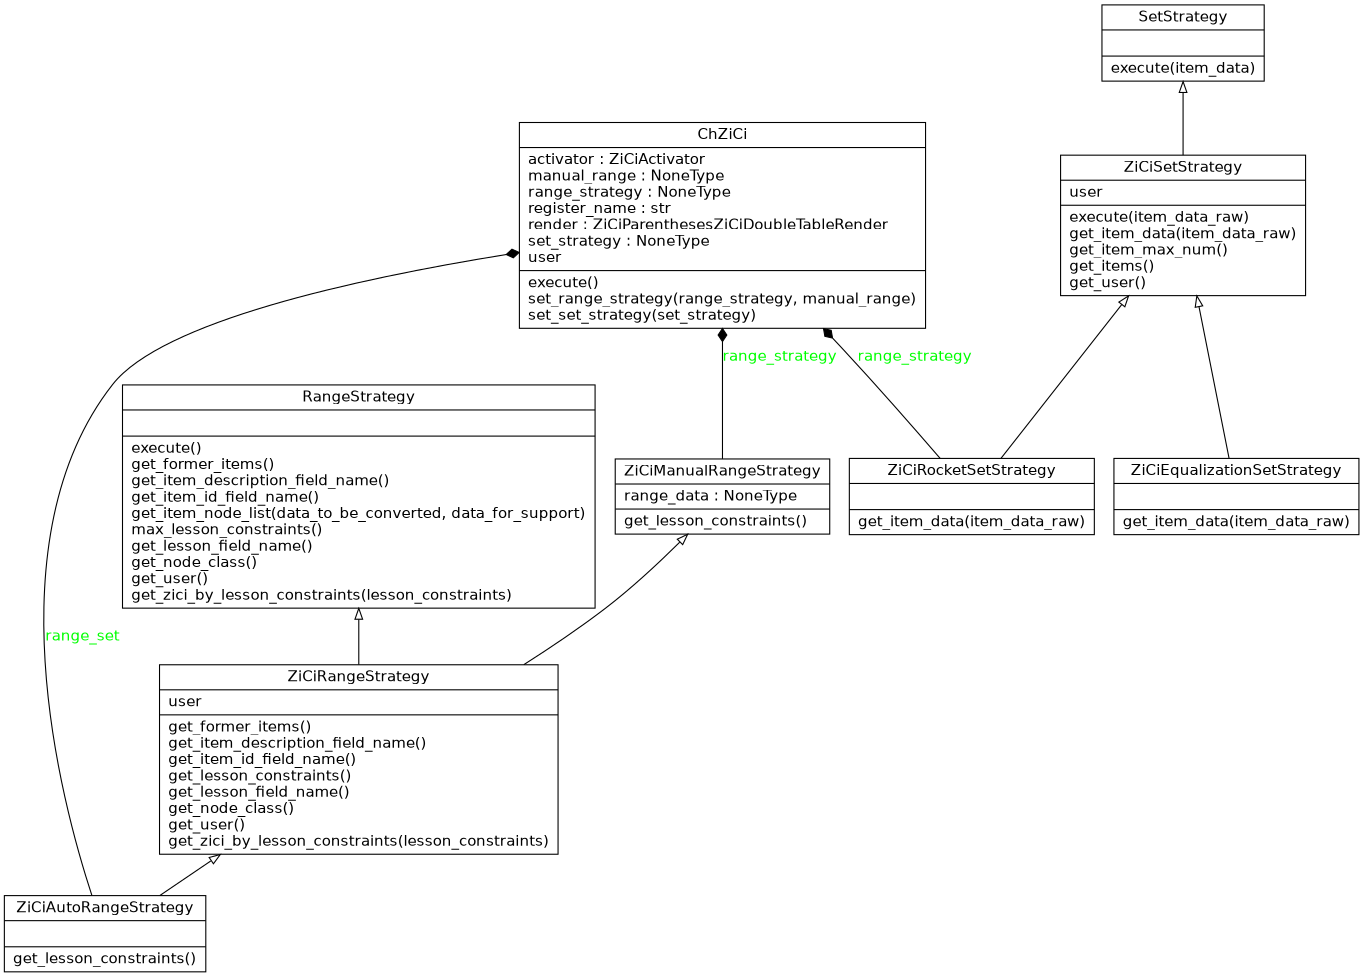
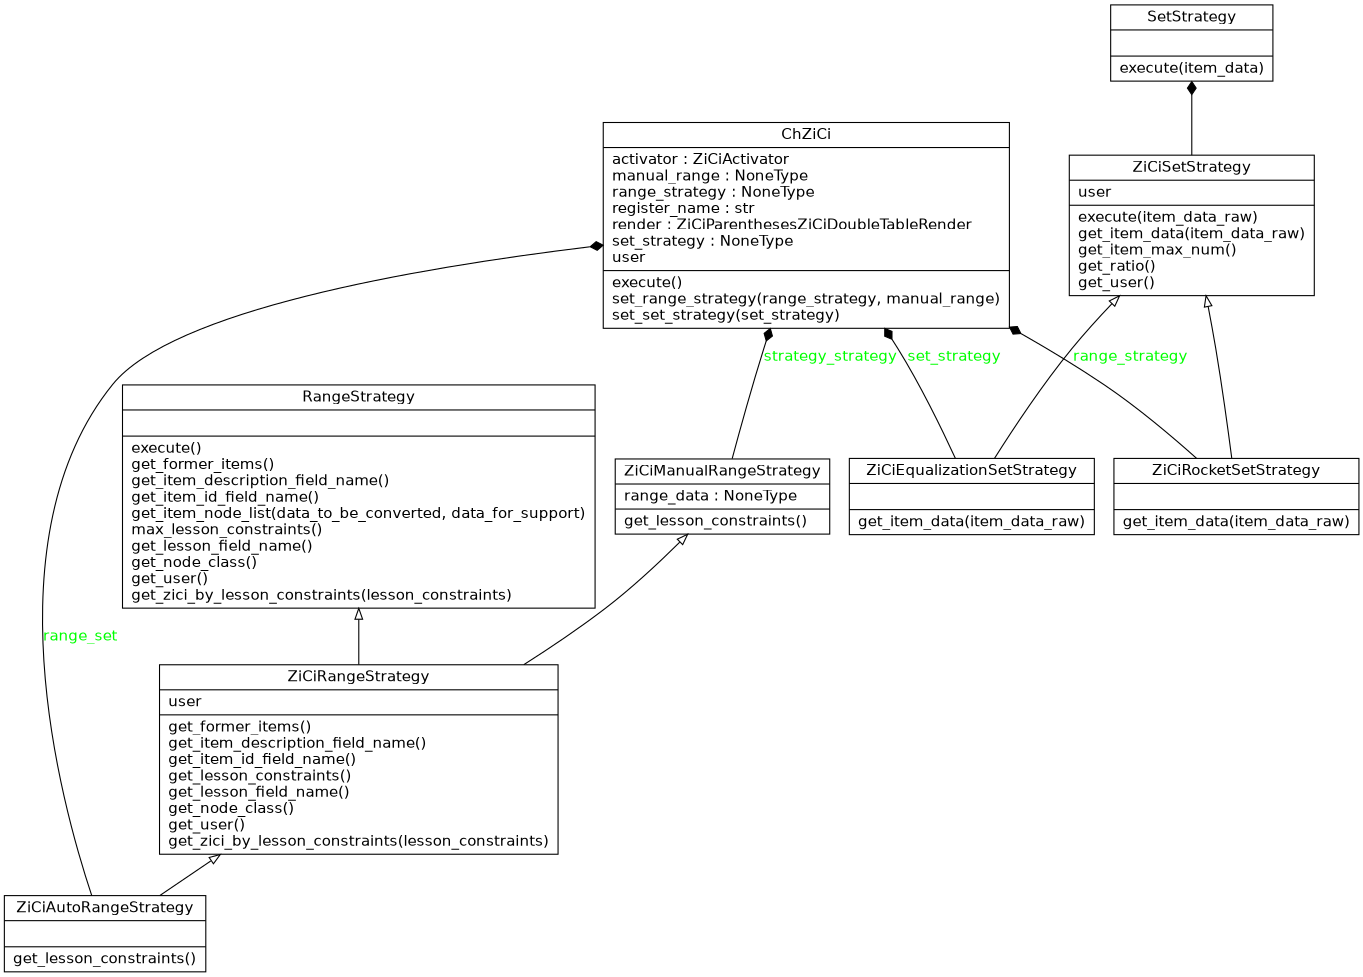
edge "ZiCiSetStrategy" -> "SetStrategy": arrowhead empty -> diamond
node "ZiCiSetStrategy": text "get_items()" -> "get_ratio()"
edge "ZiCiManualRangeStrategy" -> "ChZiCi": label "range_strategy" -> "strategy_strategy"
edge "ZiCiEqualizationSetStrategy" -> "ChZiCi": added, label "set_strategy"
